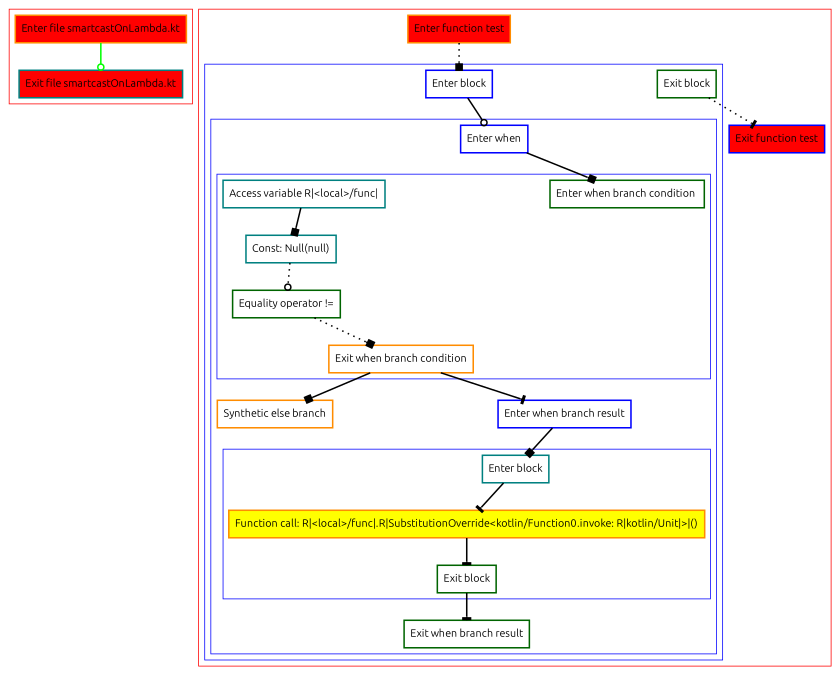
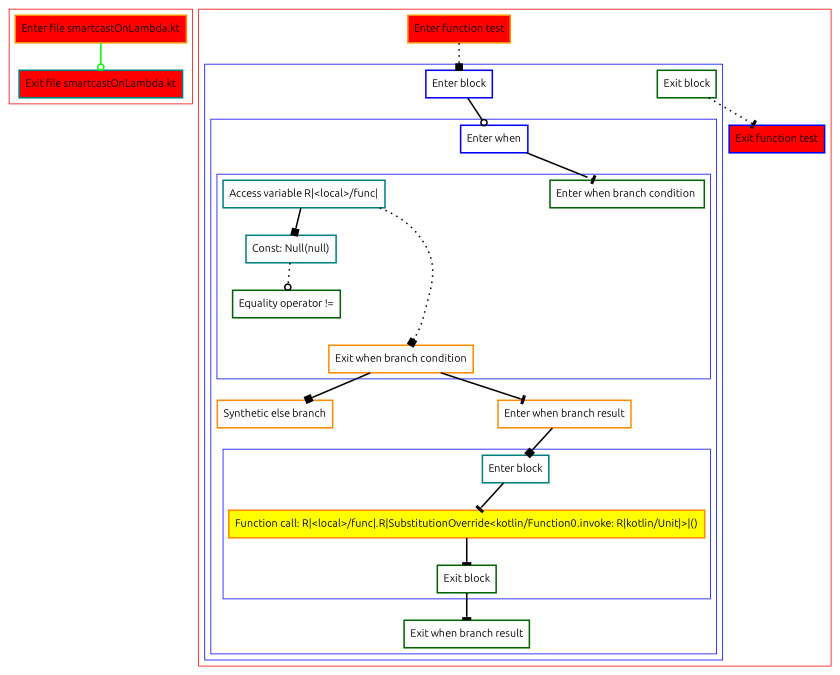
edge "Enter when" -> "Enter when branch condition": arrowhead box -> tee
edge "Equality operator !=" -> "Exit when branch condition": now "Access variable R|<local>/func|" -> "Exit when branch condition"
node "Enter when branch result": color blue -> darkorange
